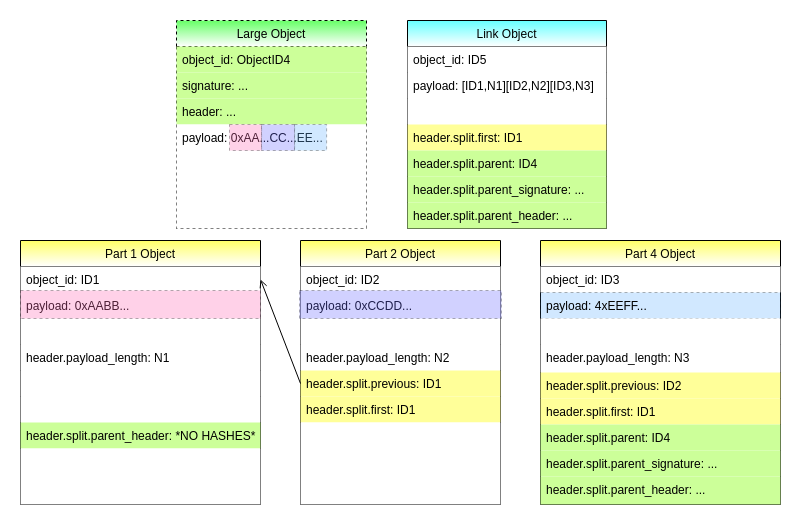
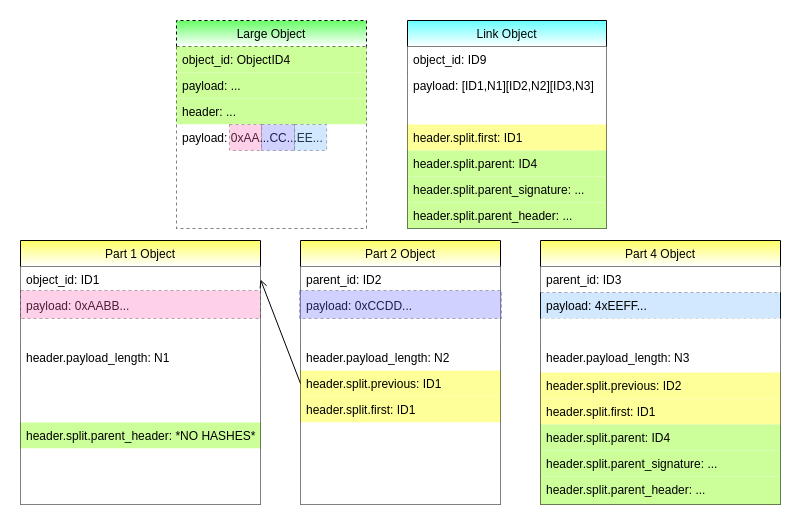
node "object_id: ID5": label "object_id: ID5" -> "object_id: ID9"
node "signature: ...": label "signature: ..." -> "payload: ..."
node "object_id: ID2": label "object_id: ID2" -> "parent_id: ID2"
node "object_id: ID3": label "object_id: ID3" -> "parent_id: ID3"
